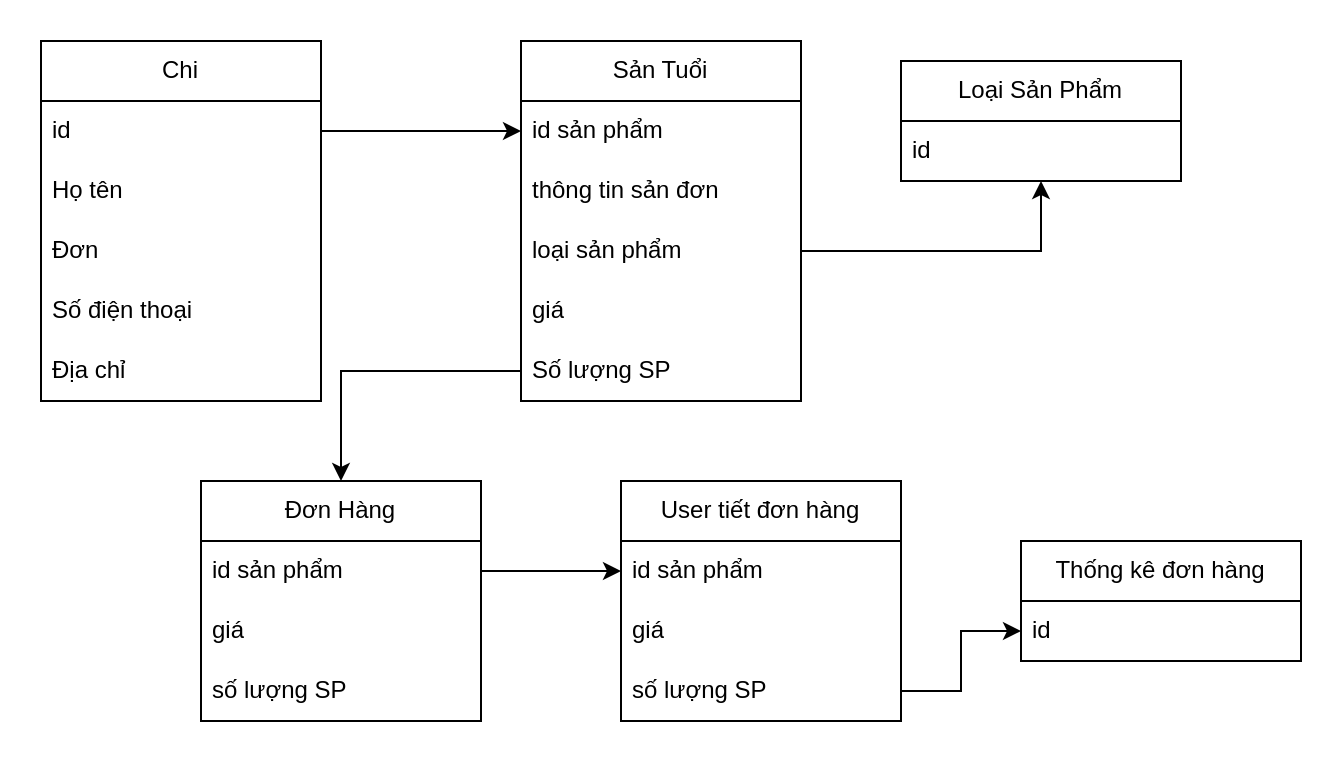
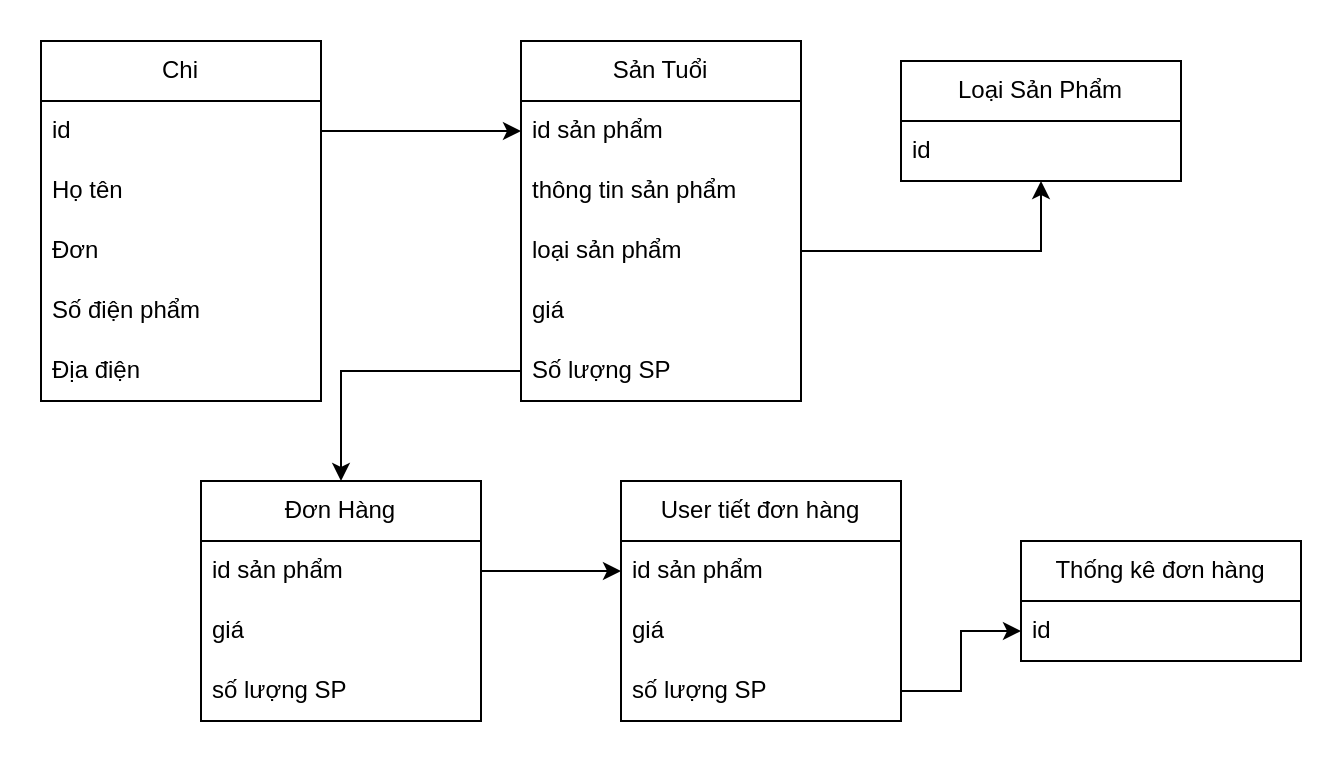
node "thông tin sản đơn": label "thông tin sản đơn" -> "thông tin sản phẩm"
node "Số điện thoại": label "Số điện thoại" -> "Số điện phẩm"
node "Địa chỉ": label "Địa chỉ" -> "Địa điện"
